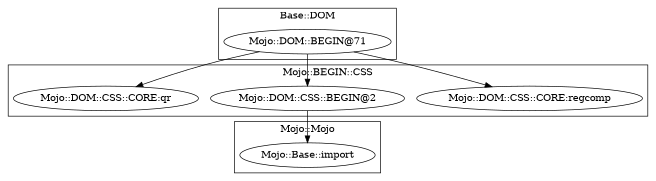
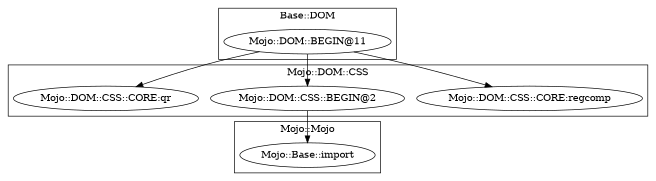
node "Mojo::DOM::BEGIN@71": label "Mojo::DOM::BEGIN@71" -> "Mojo::DOM::BEGIN@11"
cluster "Mojo::BEGIN::CSS": label "Mojo::BEGIN::CSS" -> "Mojo::DOM::CSS"
